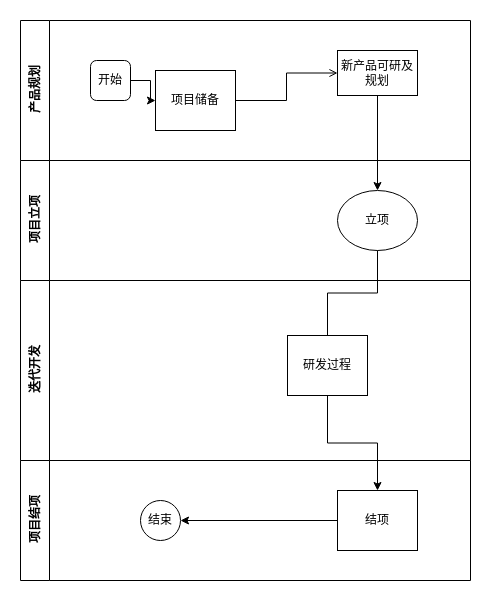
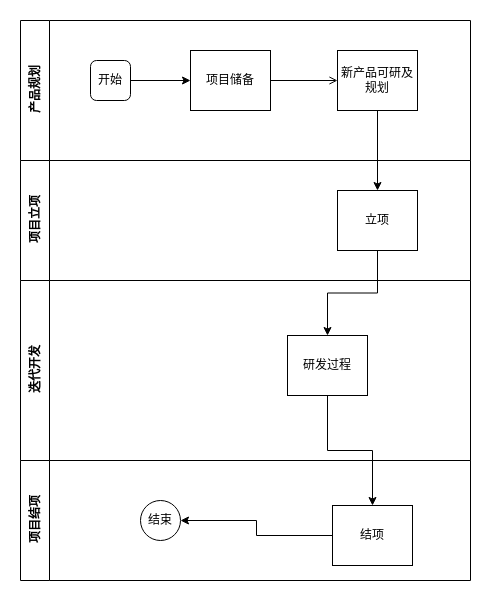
node "新产品可研及规划": size 80x45 -> 80x60
node "项目储备": moved (196, 101) -> (231, 81)
node "立项": shape ellipse -> rectangle
edge "立项" -- "研发过程": arrowhead none -> classic
node "结项": moved (378, 521) -> (373, 536)
